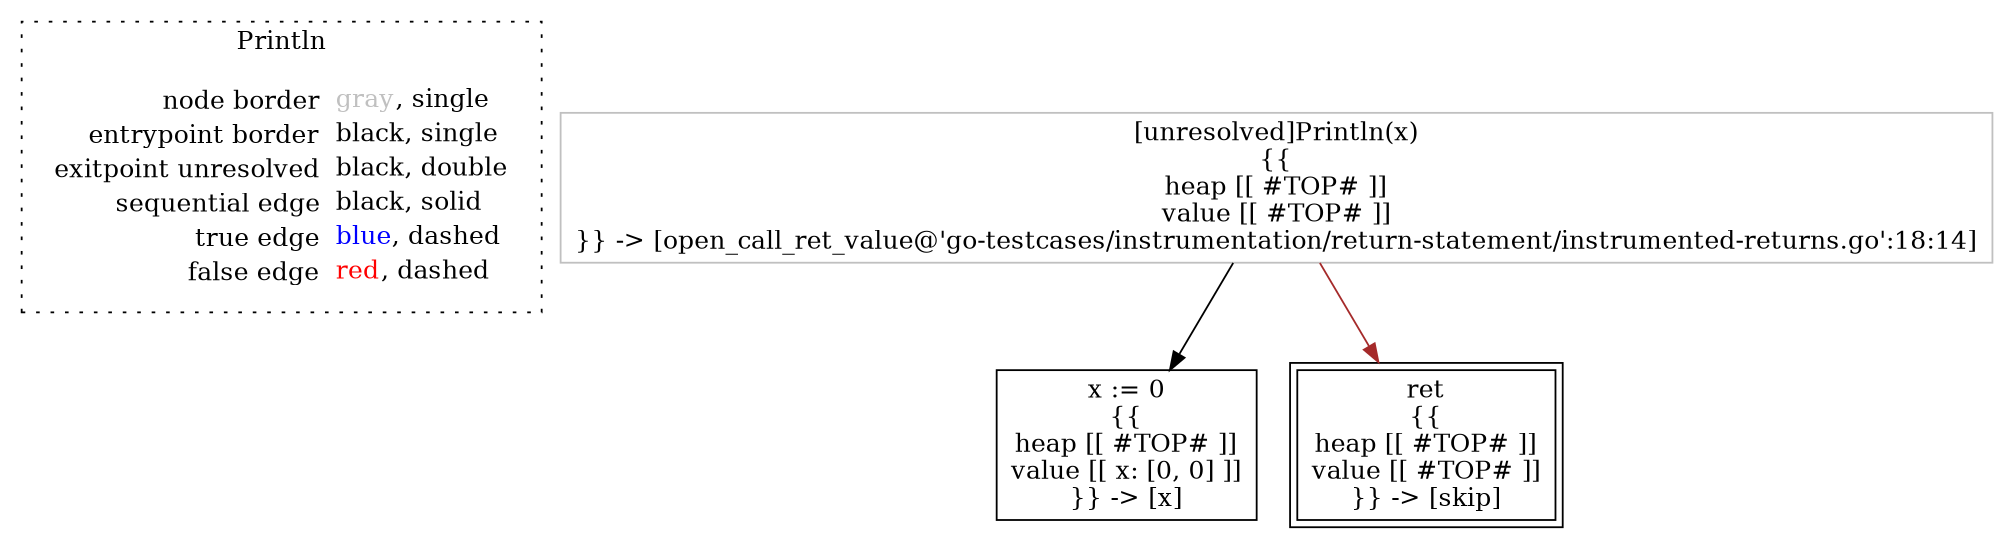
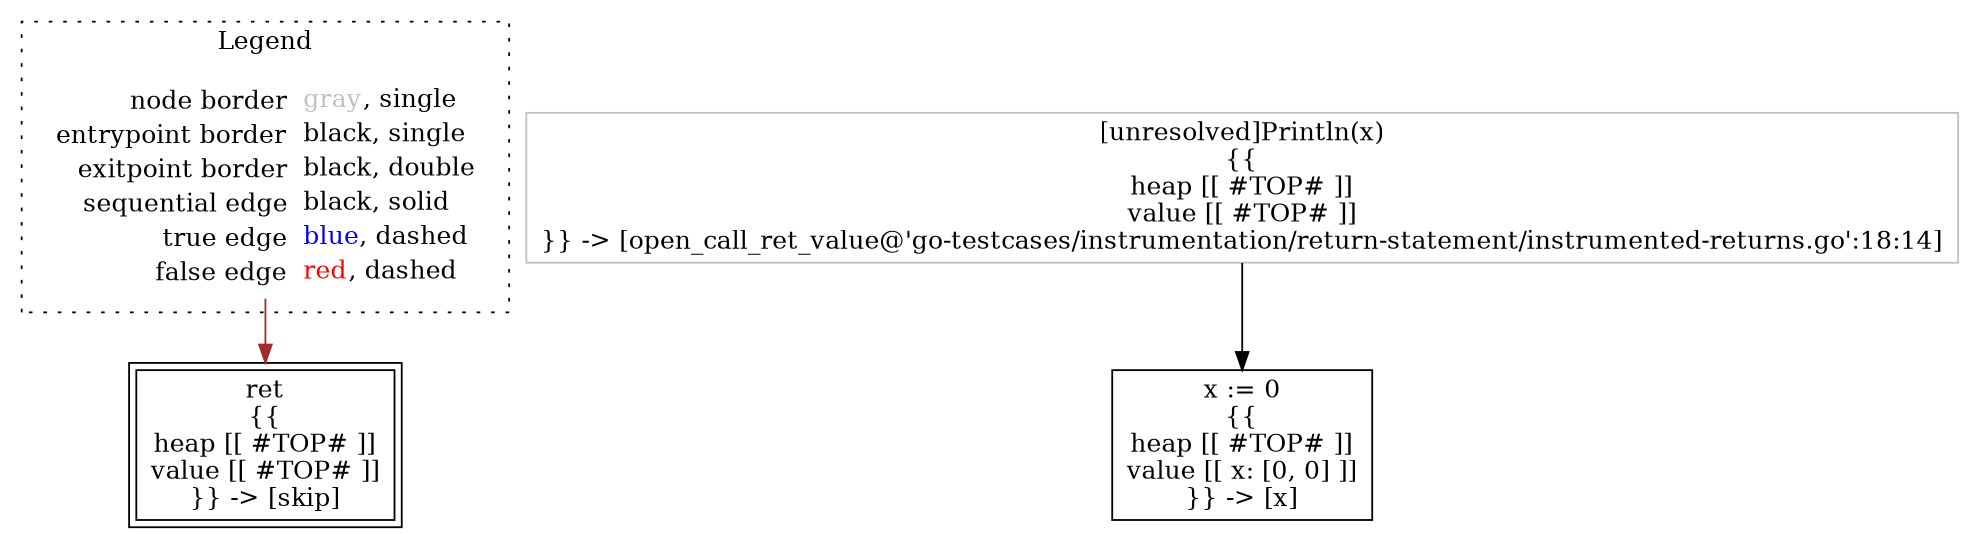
cluster "Println": label "Println" -> "Legend"
node "node border": text "exitpoint unresolved" -> "exitpoint border"
edge "[unresolved]Println(x)" -> "ret": now "node border" -> "ret"
